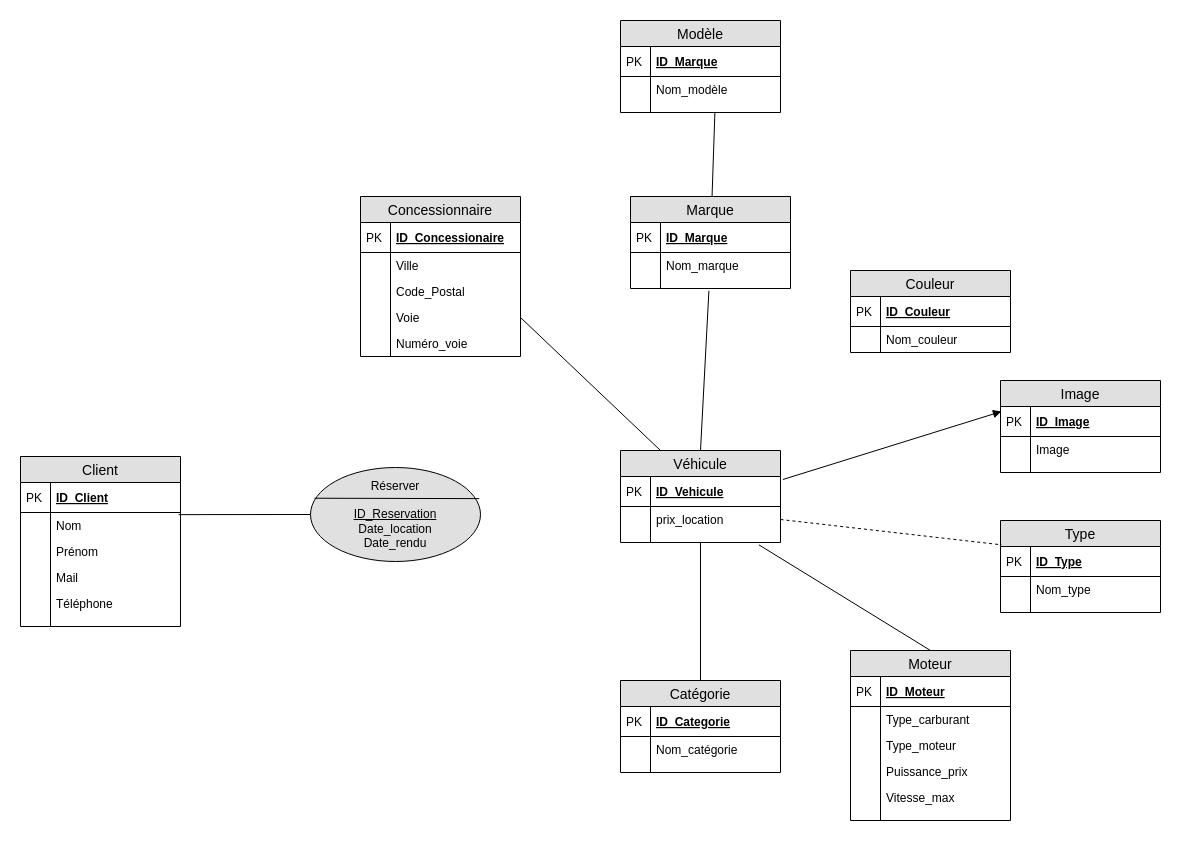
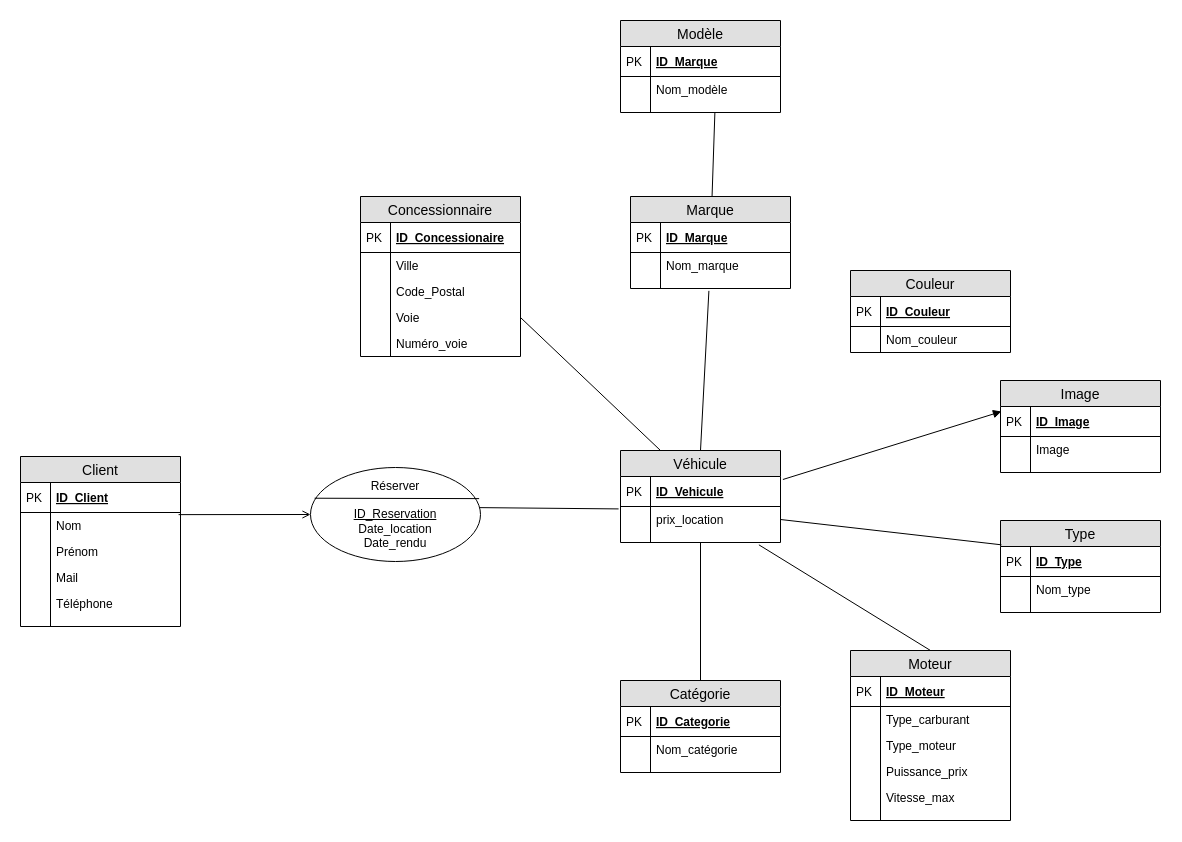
edge "Réserver ID_Reservation Date_location Date_rendu" -- "prix_location": added
edge "Réserver ID_Reservation Date_location Date_rendu" -- "Nom": arrowhead none -> open
node "Réserver ID_Reservation Date_location Date_rendu": fillcolor #e0e0e0 -> #ffffff
edge "prix_location" -- "ID_Type": style dashed -> solid
